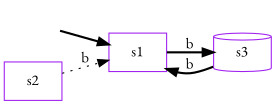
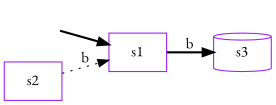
edge "s3" -> "s1": removed, label "b"
